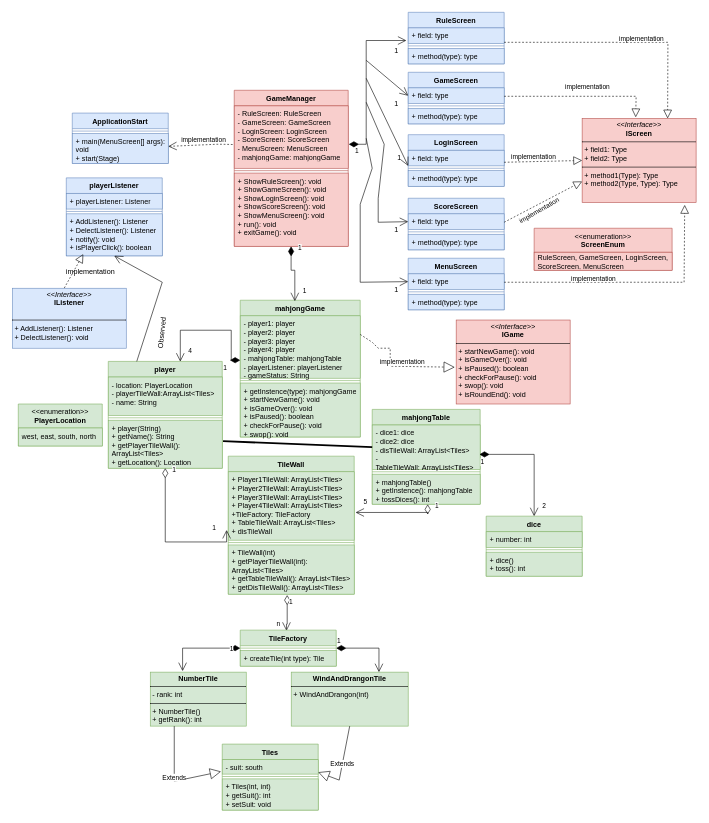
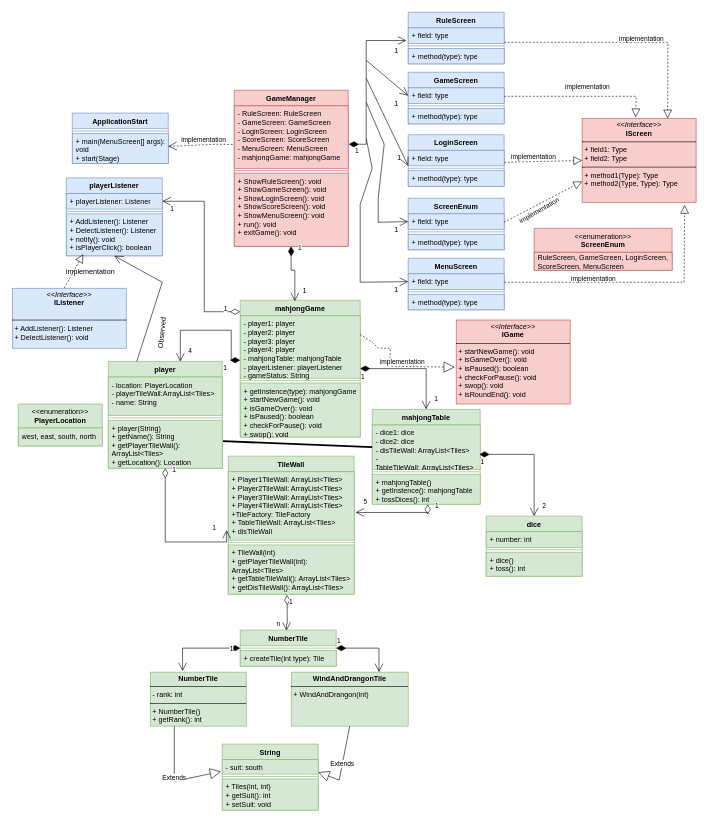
node "ScoreScreen": label "ScoreScreen" -> "ScreenEnum"
edge "+ playerListener: Listener" -- "mahjongGame": added, labels "1", "1"
edge "mahjongGame" -- "mahjongTable": added, labels "1", "1"
node "TileFactory": label "TileFactory" -> "NumberTile"
node "Tiles": label "Tiles" -> "String"
